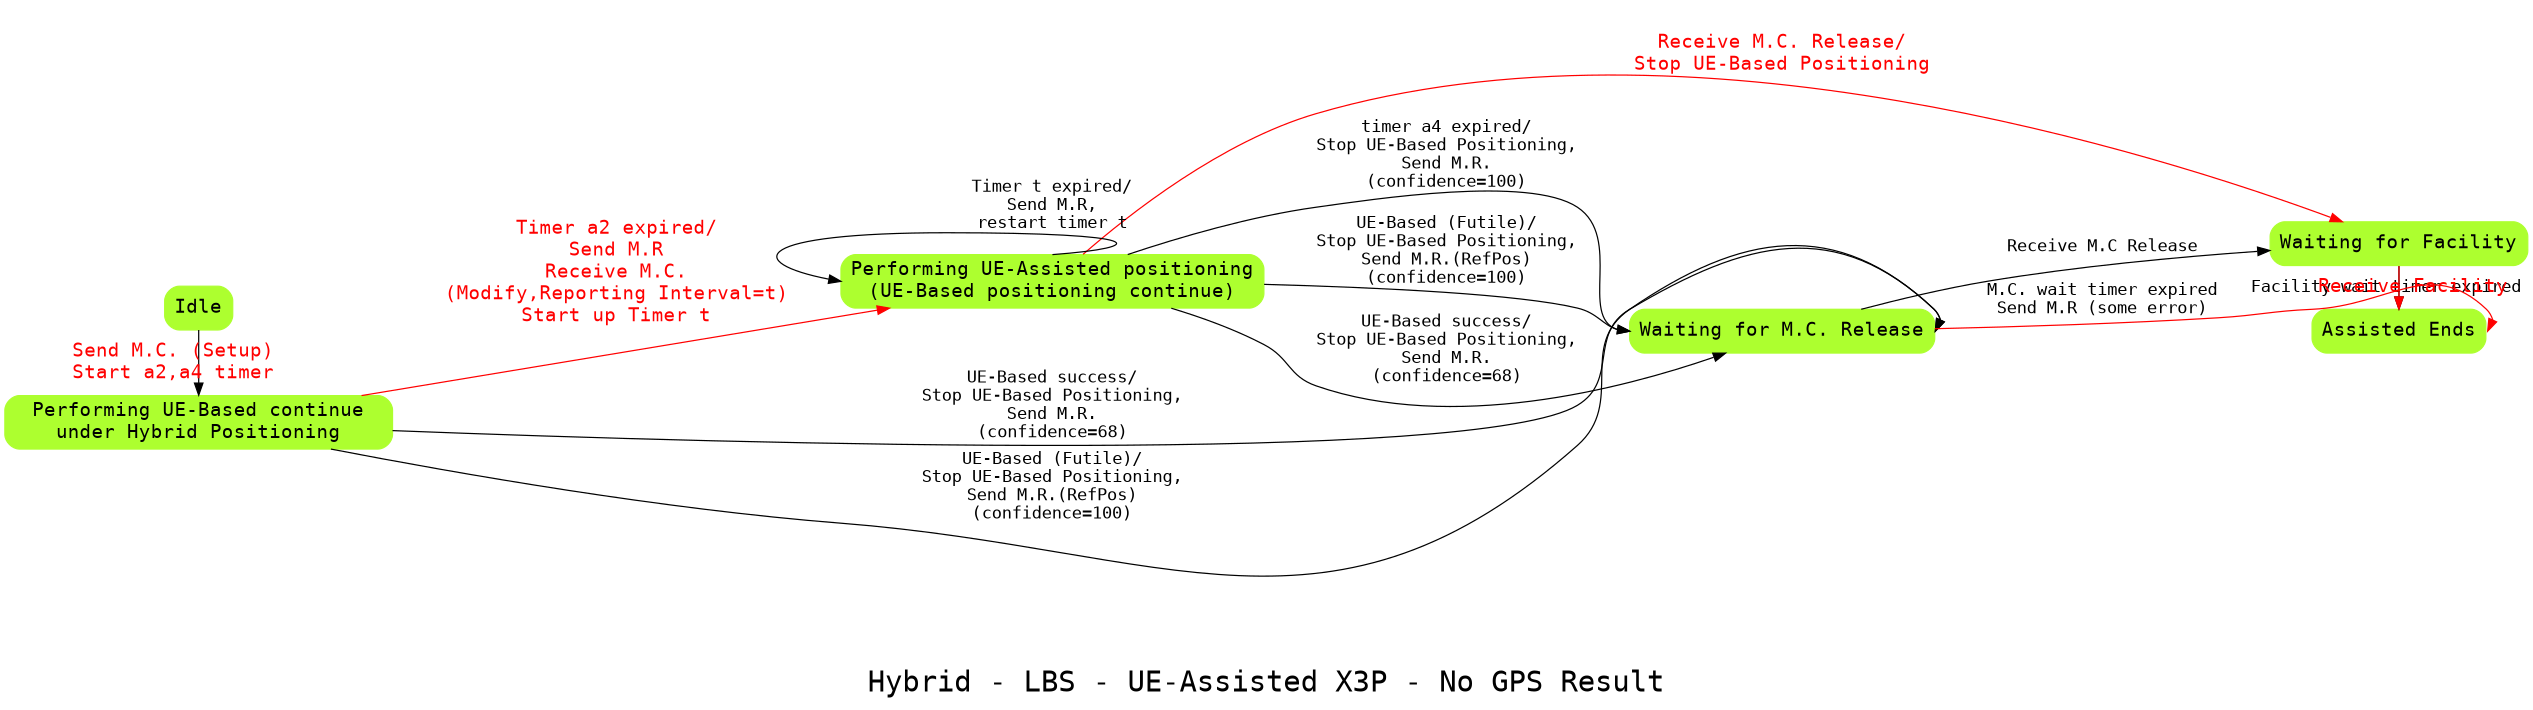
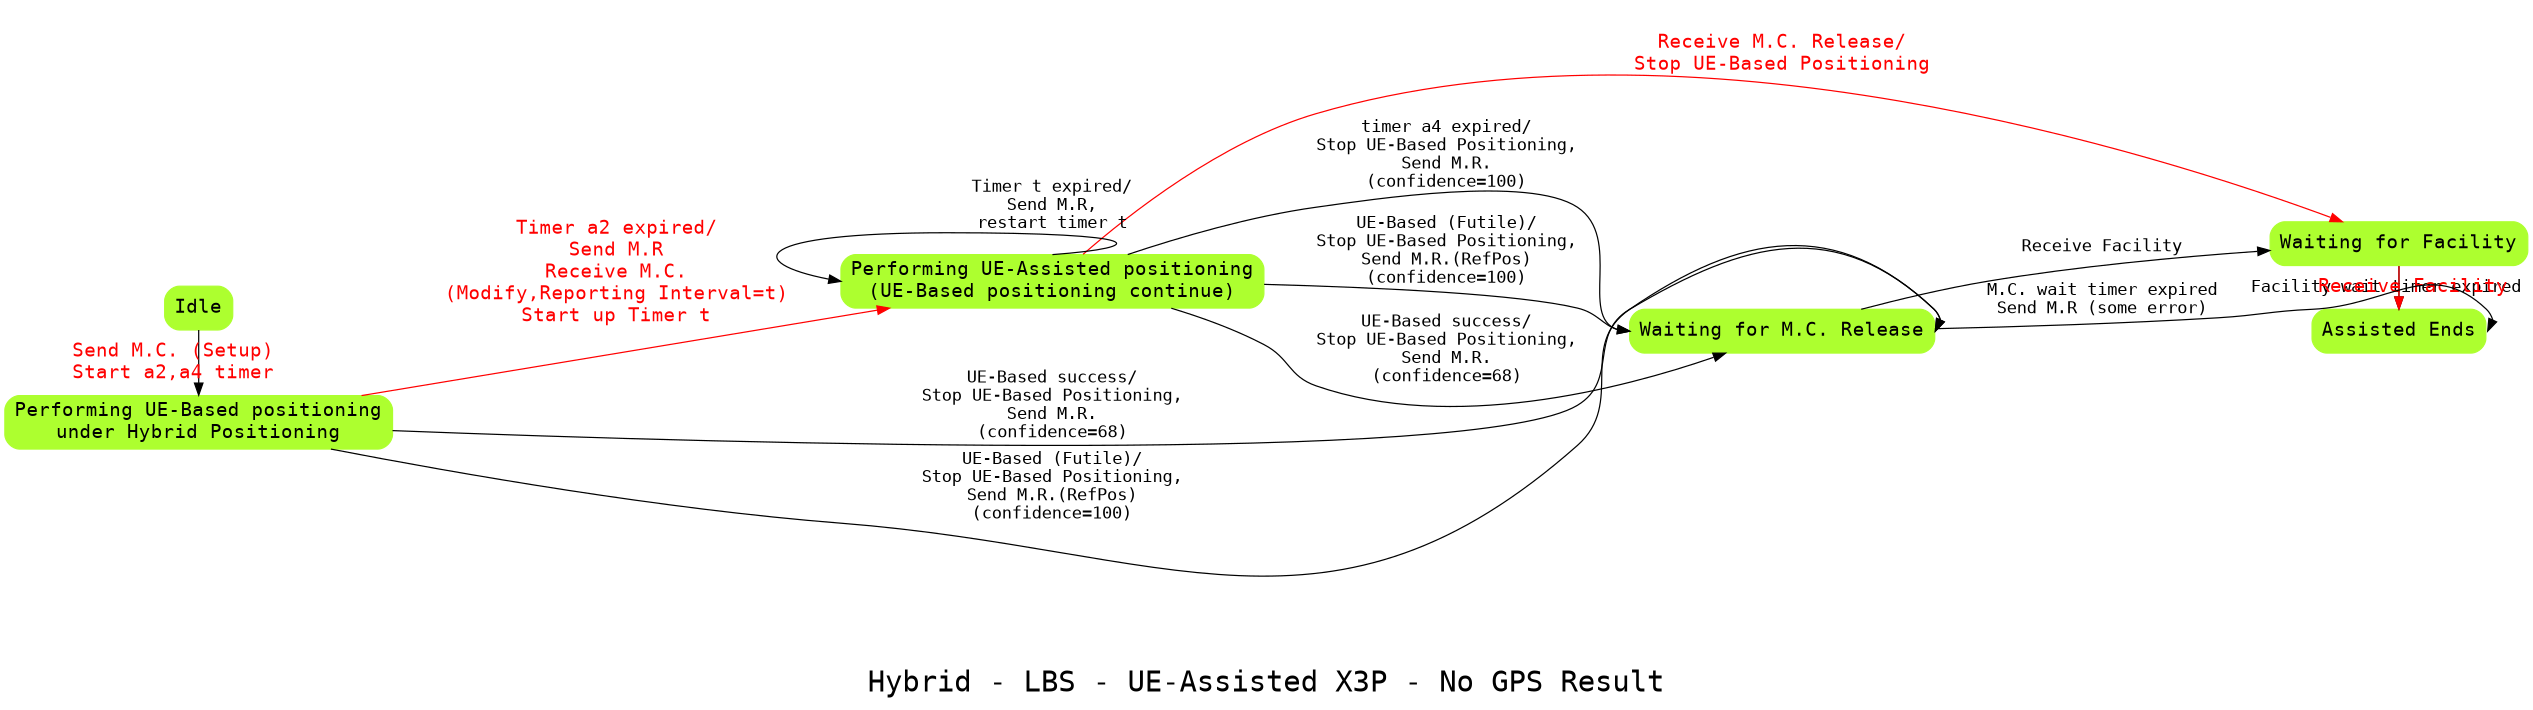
edge "Waiting for M.C. Release" -> "Waiting for Facility": label "Receive M.C Release" -> "Receive Facility"
edge "Waiting for M.C. Release" -> "Assisted Ends": color red -> black
node "Performing UE-Based continue under Hybrid Positioning": label "Performing UE-Based continue under Hybrid Positioning" -> "Performing UE-Based positioning under Hybrid Positioning"
